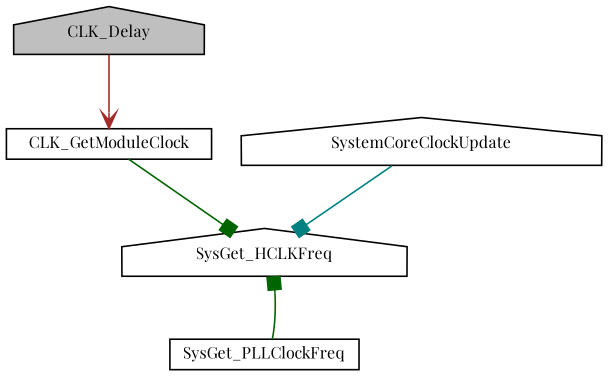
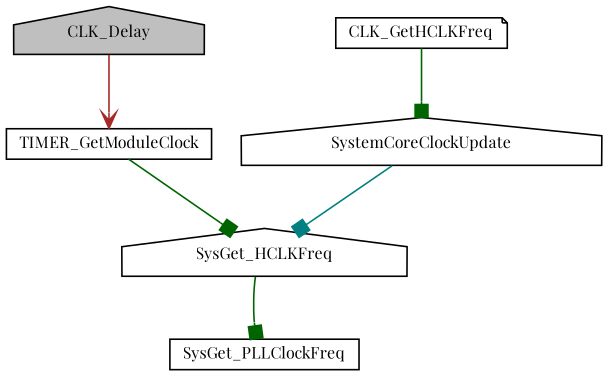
node "CLK_GetHCLKFreq": added
node "CLK_GetModuleClock": label "CLK_GetModuleClock" -> "TIMER_GetModuleClock"
edge "SysGet_PLLClockFreq" -> "SysGet_HCLKFreq": reversed
